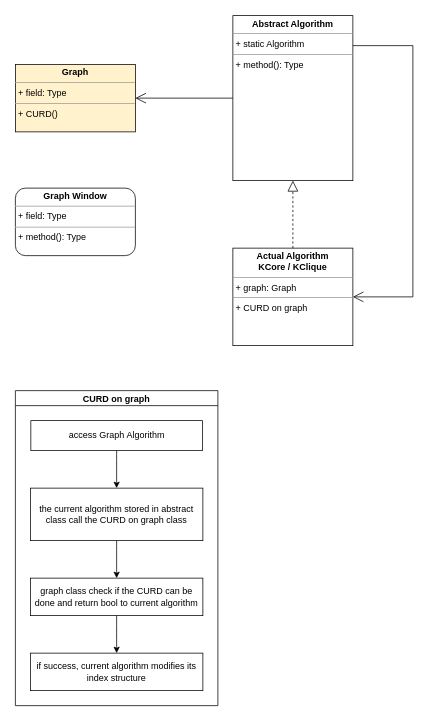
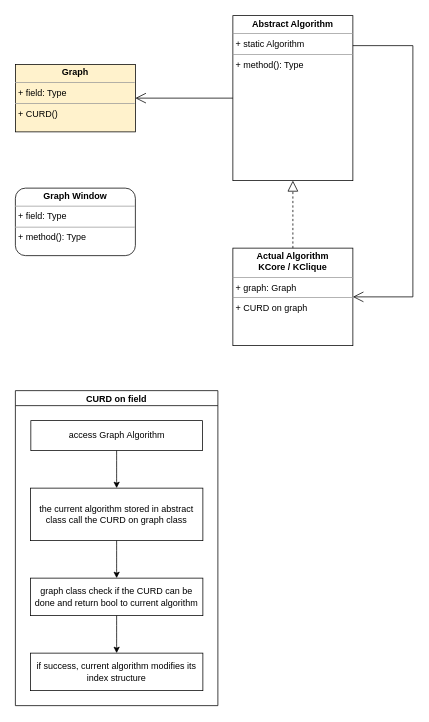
node "CURD on graph": label "CURD on graph" -> "CURD on field"
